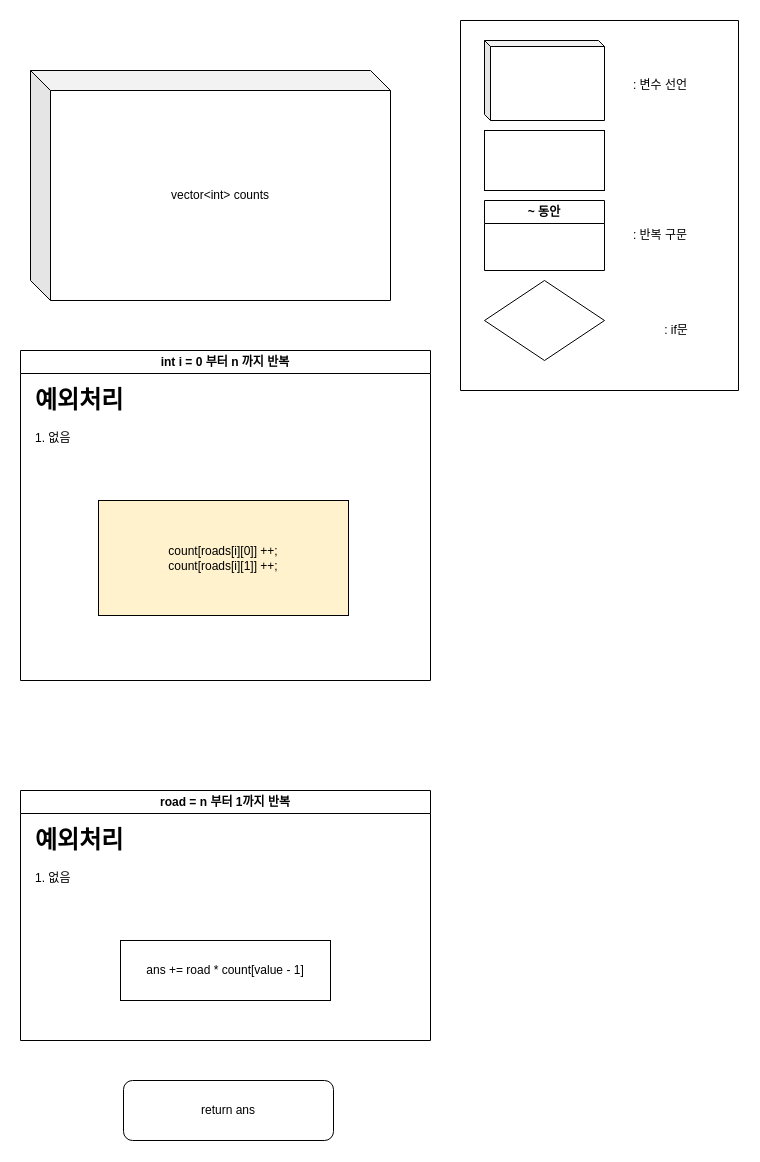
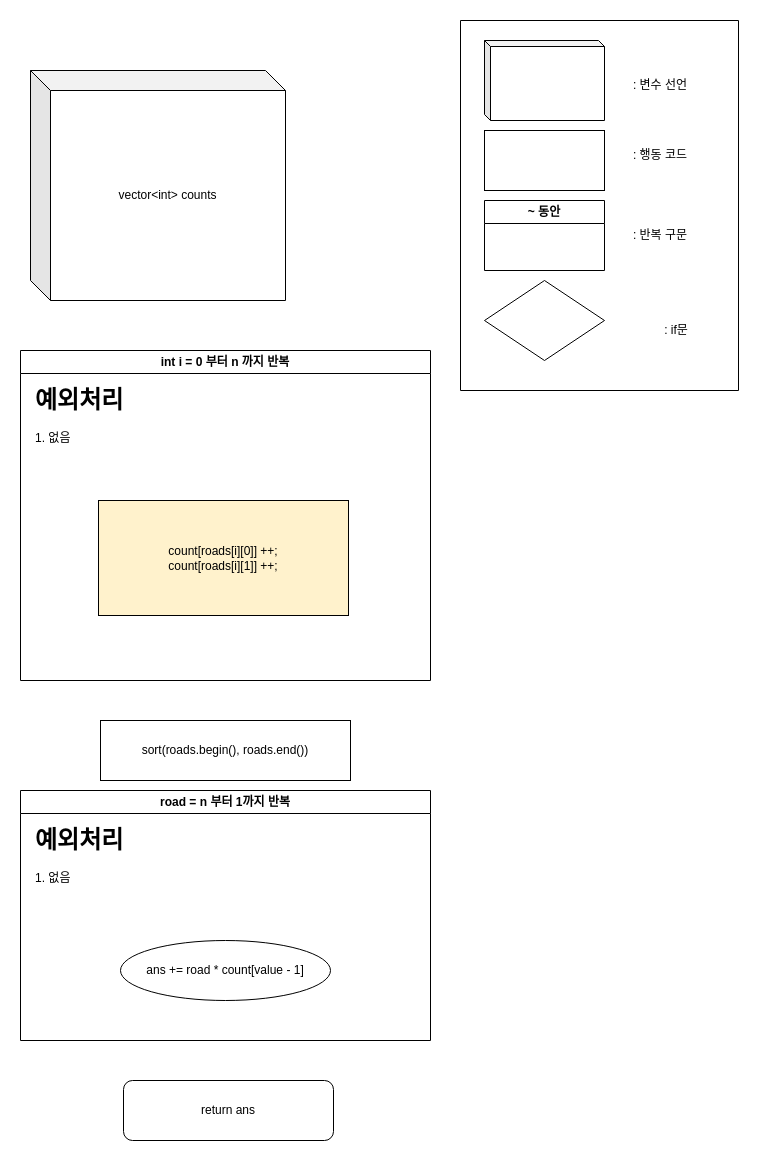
node ": 행동 코드": added
node "vector<int> counts": size 360x230 -> 255x230
node "sort(roads.begin(), roads.end())": added
node "ans += road * count[value - 1]": shape rectangle -> ellipse
